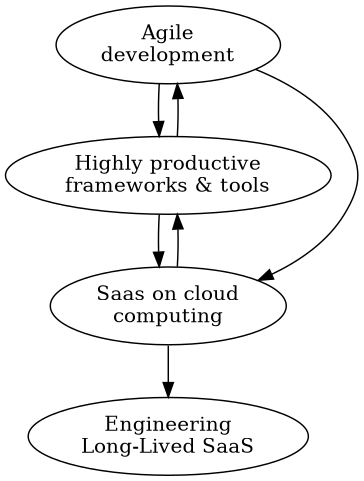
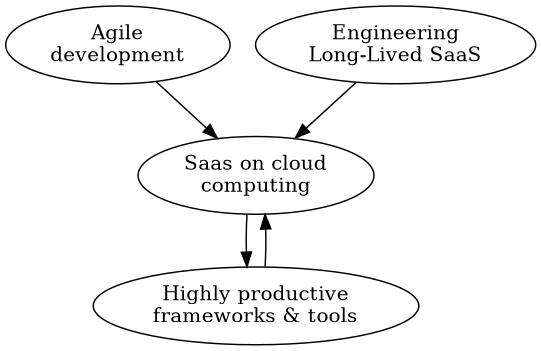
edge "Agile development" -> "Highly productive frameworks & tools": removed
edge "Highly productive frameworks & tools" -> "Agile development": removed
edge "Saas on cloud computing" -> "Engineering Long-Lived SaaS": reversed
